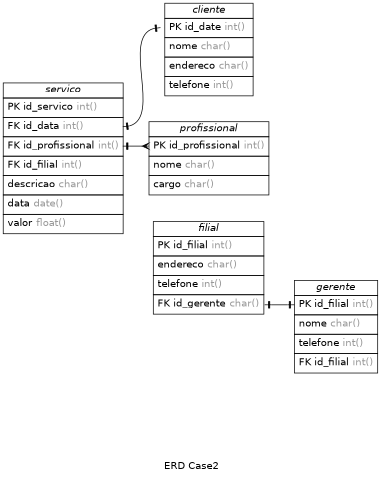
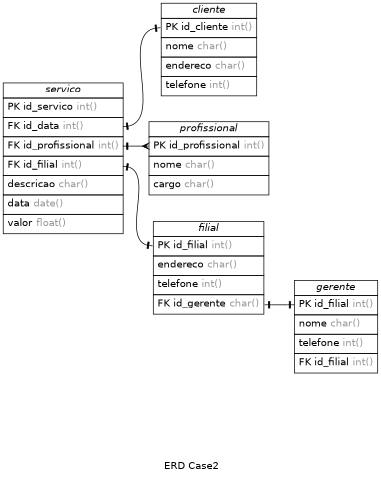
node "cliente": text "PK id_date" -> "PK id_cliente"
edge "servico" -- "filial": added
